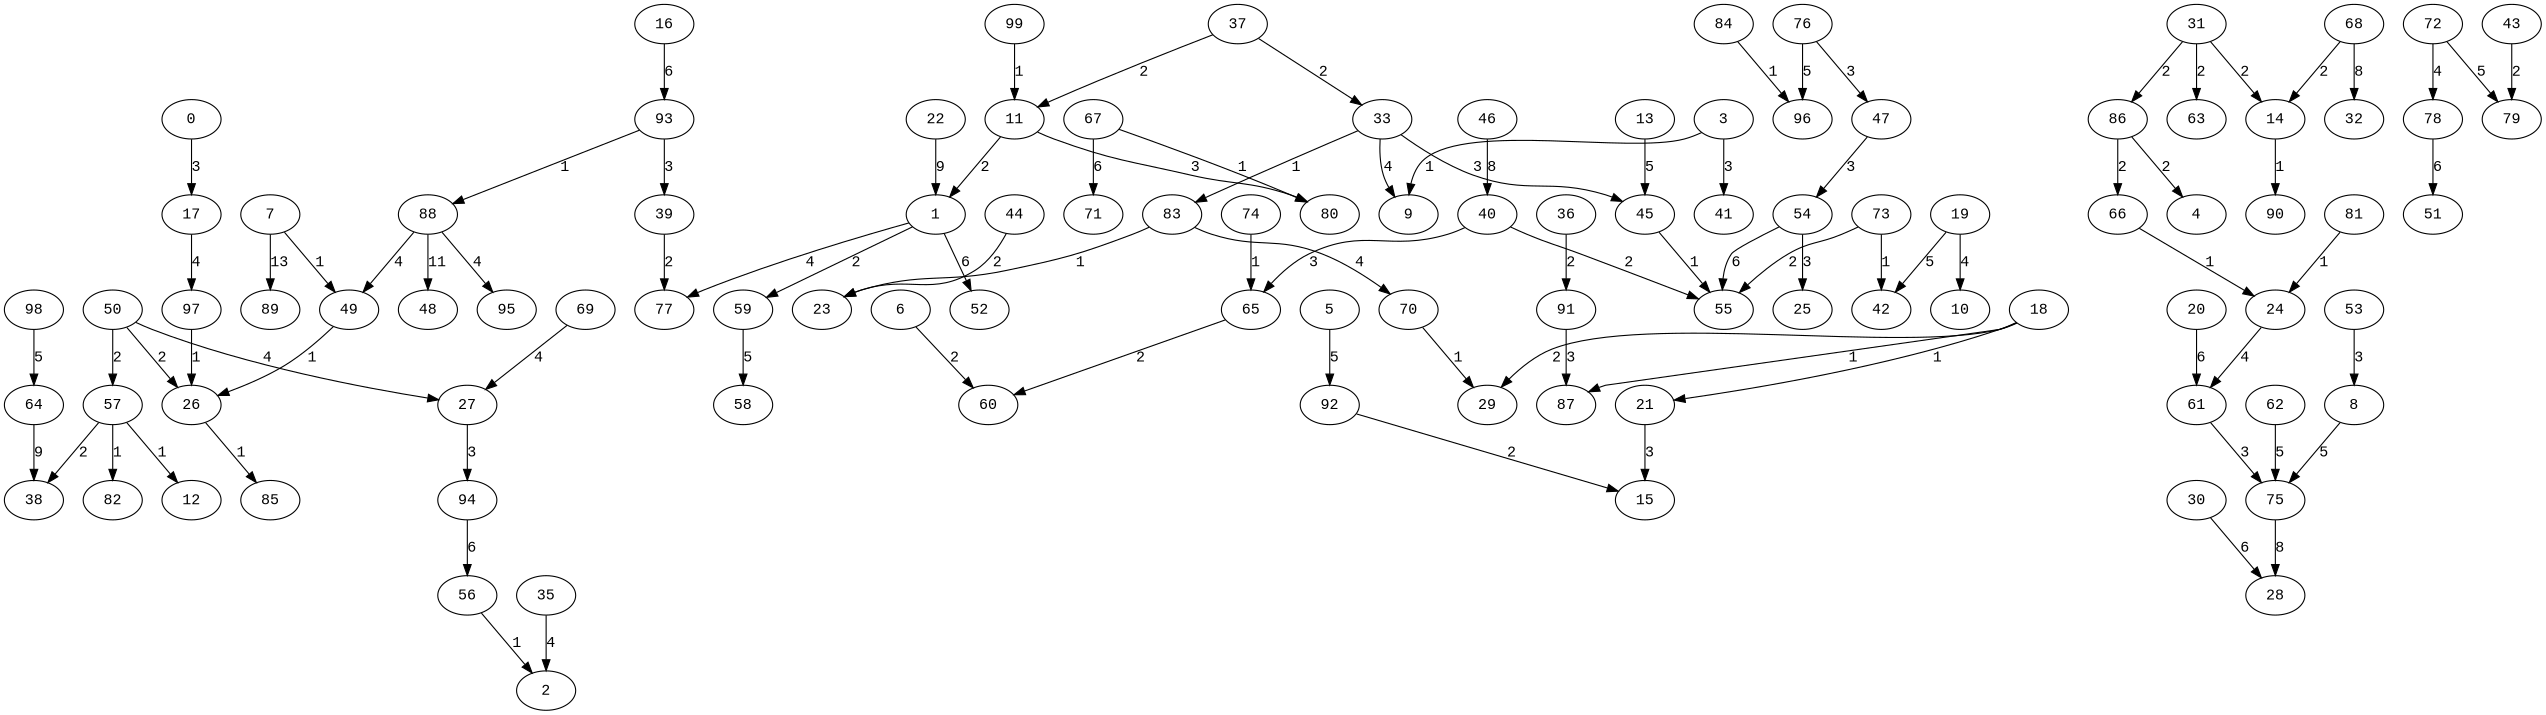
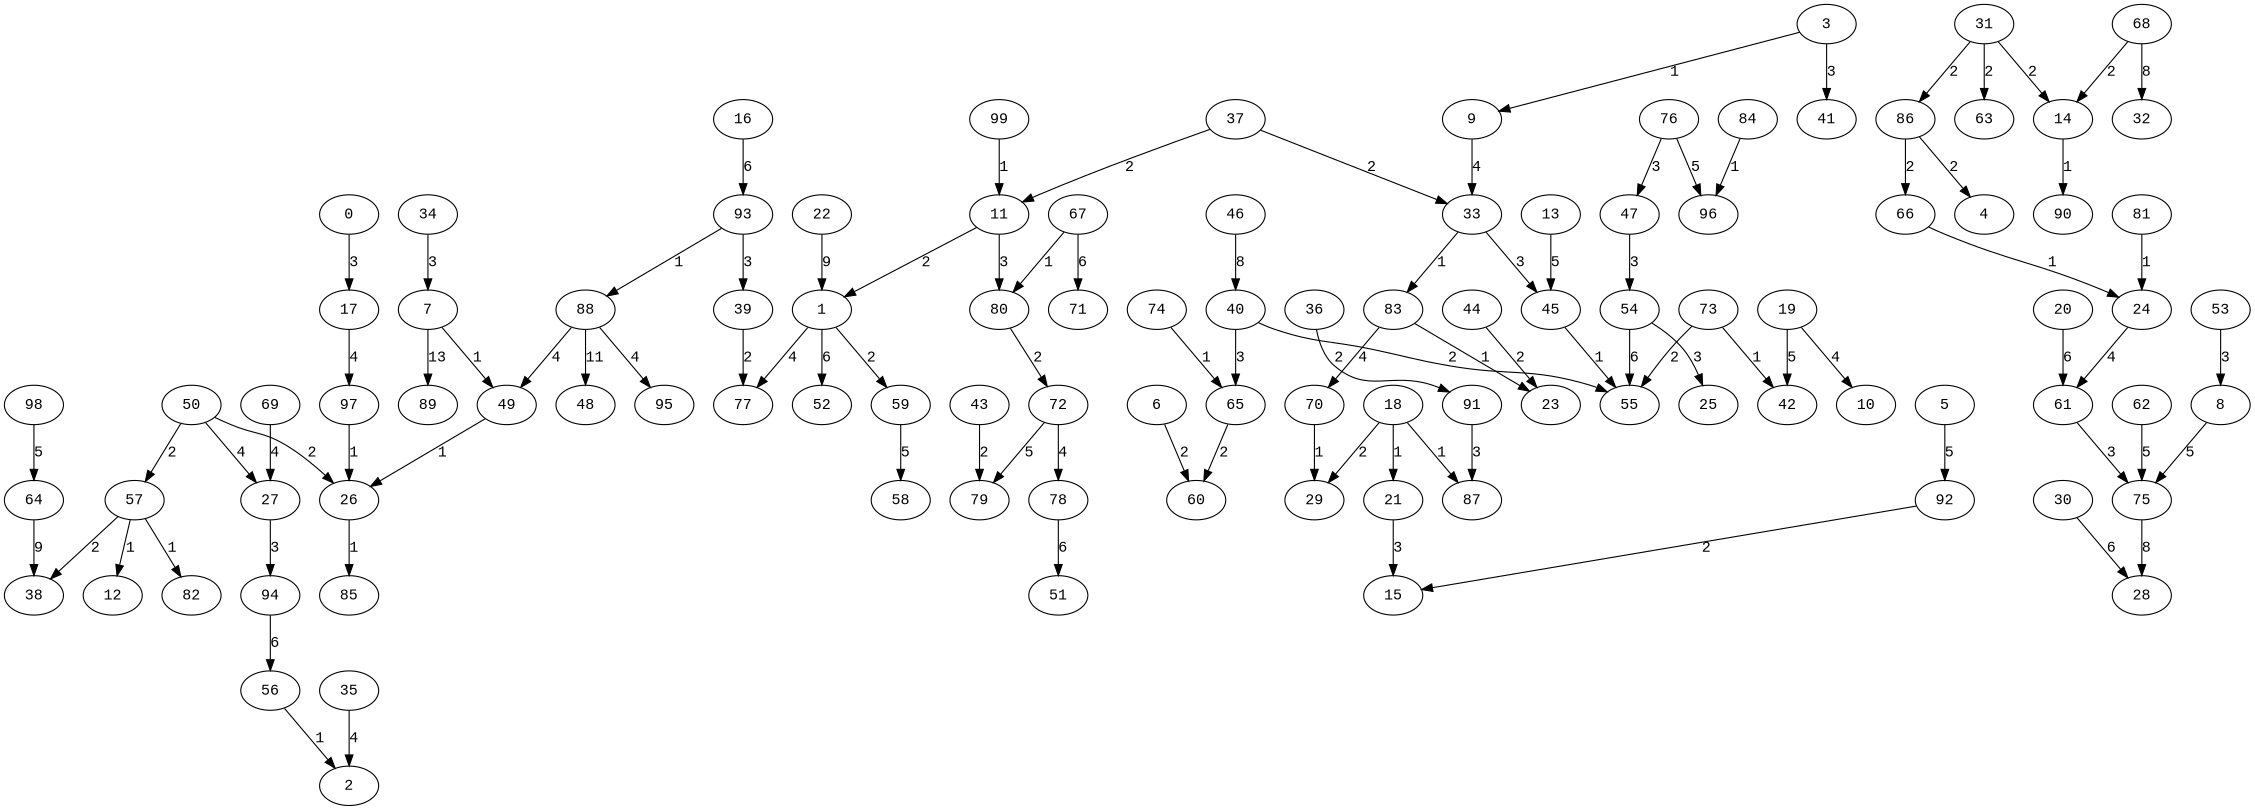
edge "33" -> "9": reversed
node "34": added
edge "80" -> "72": added, label "2"
